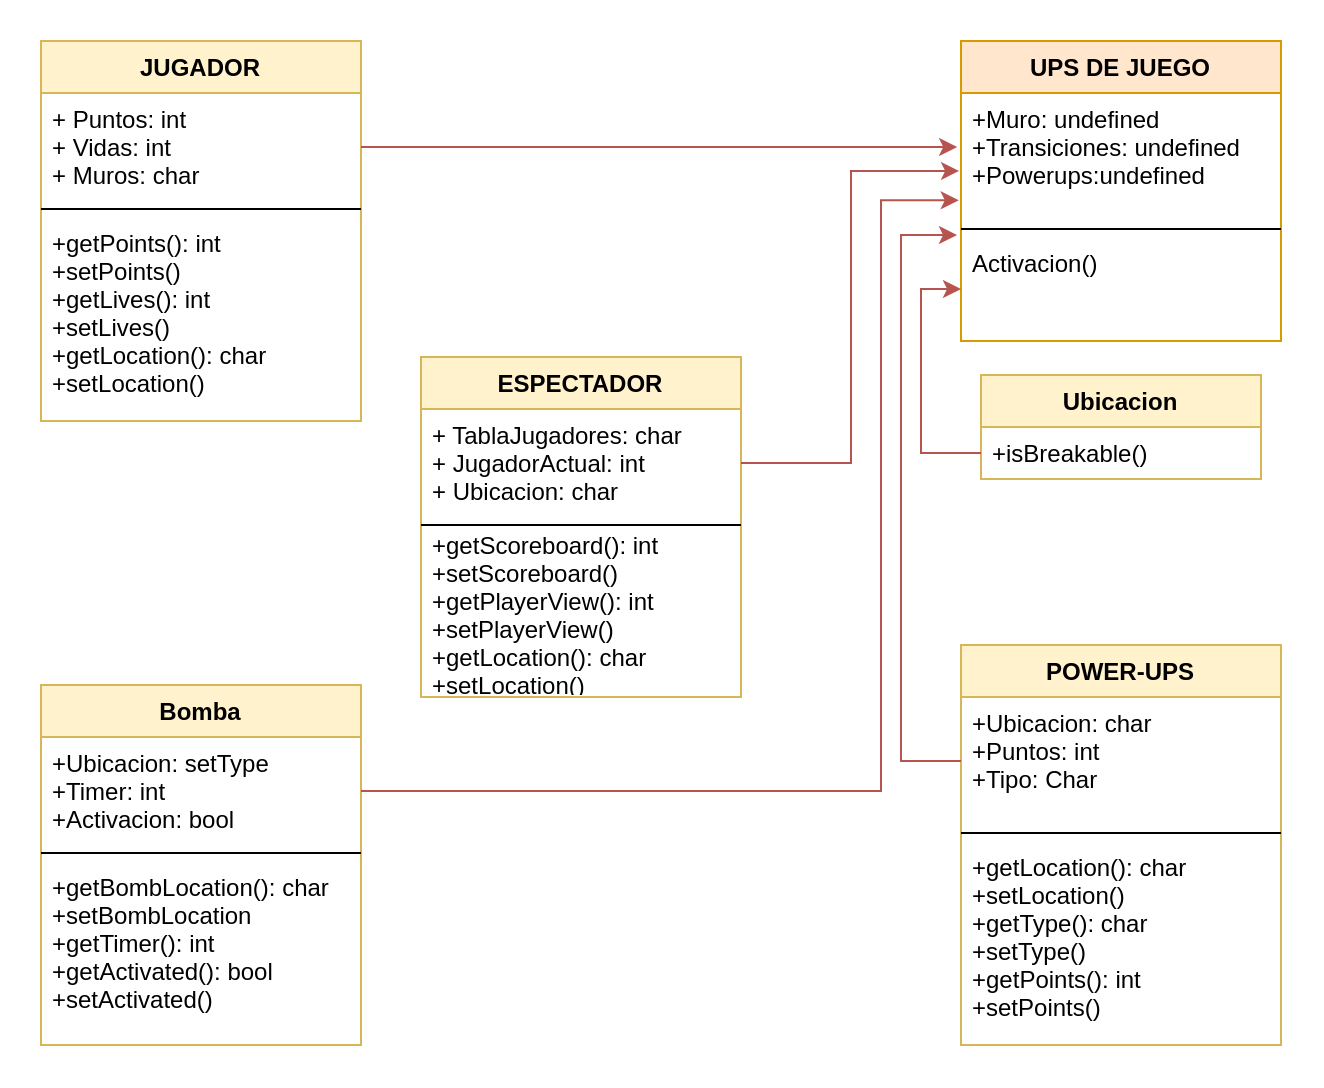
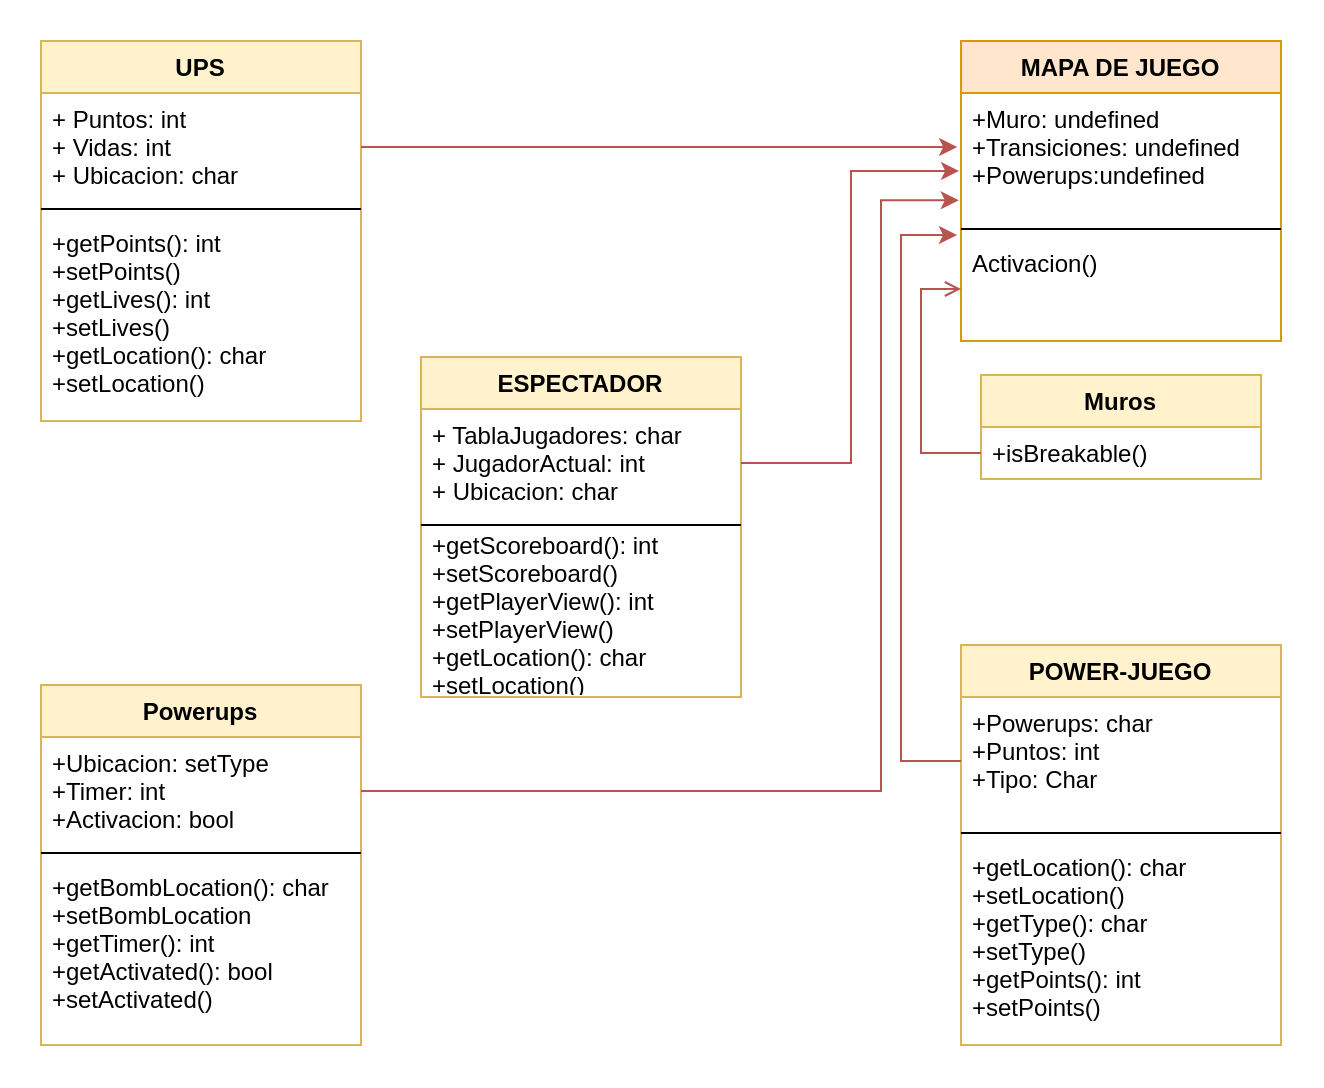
node "JUGADOR": label "JUGADOR" -> "UPS"
node "UPS DE JUEGO": label "UPS DE JUEGO" -> "MAPA DE JUEGO"
node "+ Puntos: int + Vidas: int + Muros: char": label "+ Puntos: int + Vidas: int + Muros: char" -> "+ Puntos: int + Vidas: int + Ubicacion: char"
edge "+isBreakable()" -> "Activacion()": arrowhead classic -> open
node "Ubicacion": label "Ubicacion" -> "Muros"
node "POWER-UPS": label "POWER-UPS" -> "POWER-JUEGO"
node "Bomba": label "Bomba" -> "Powerups"
node "+Ubicacion: char +Puntos: int +Tipo: Char": label "+Ubicacion: char +Puntos: int +Tipo: Char" -> "+Powerups: char +Puntos: int +Tipo: Char"
